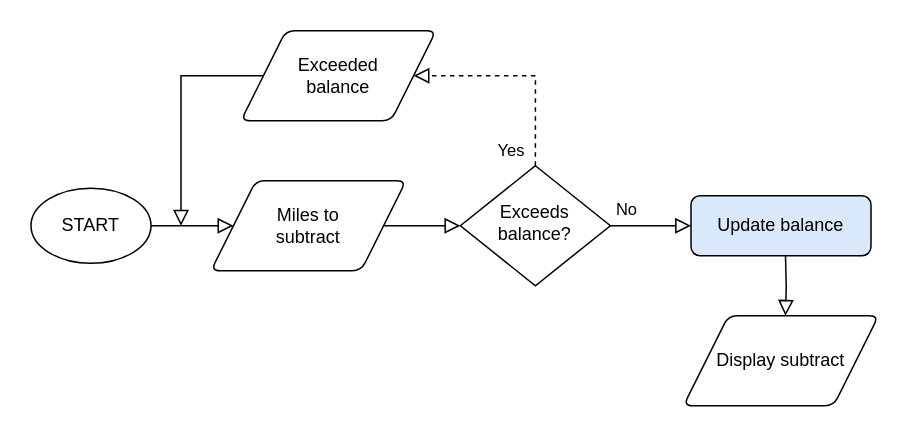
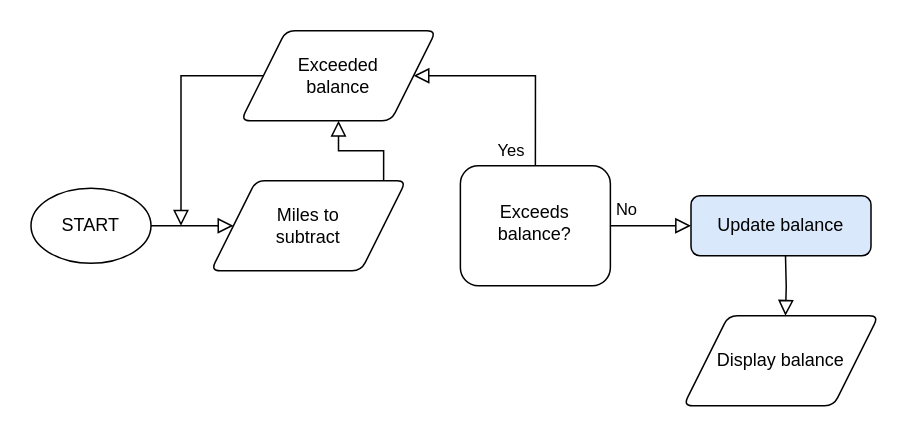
edge "Exceeds balance?" -> "Exceeded balance": style dashed -> solid
edge "Miles to subtract" -> "Exceeds balance?": now "Miles to subtract" -> "Exceeded balance"
node "Exceeds balance?": shape diamond -> rounded rectangle
node "Display subtract": label "Display subtract" -> "Display balance"
